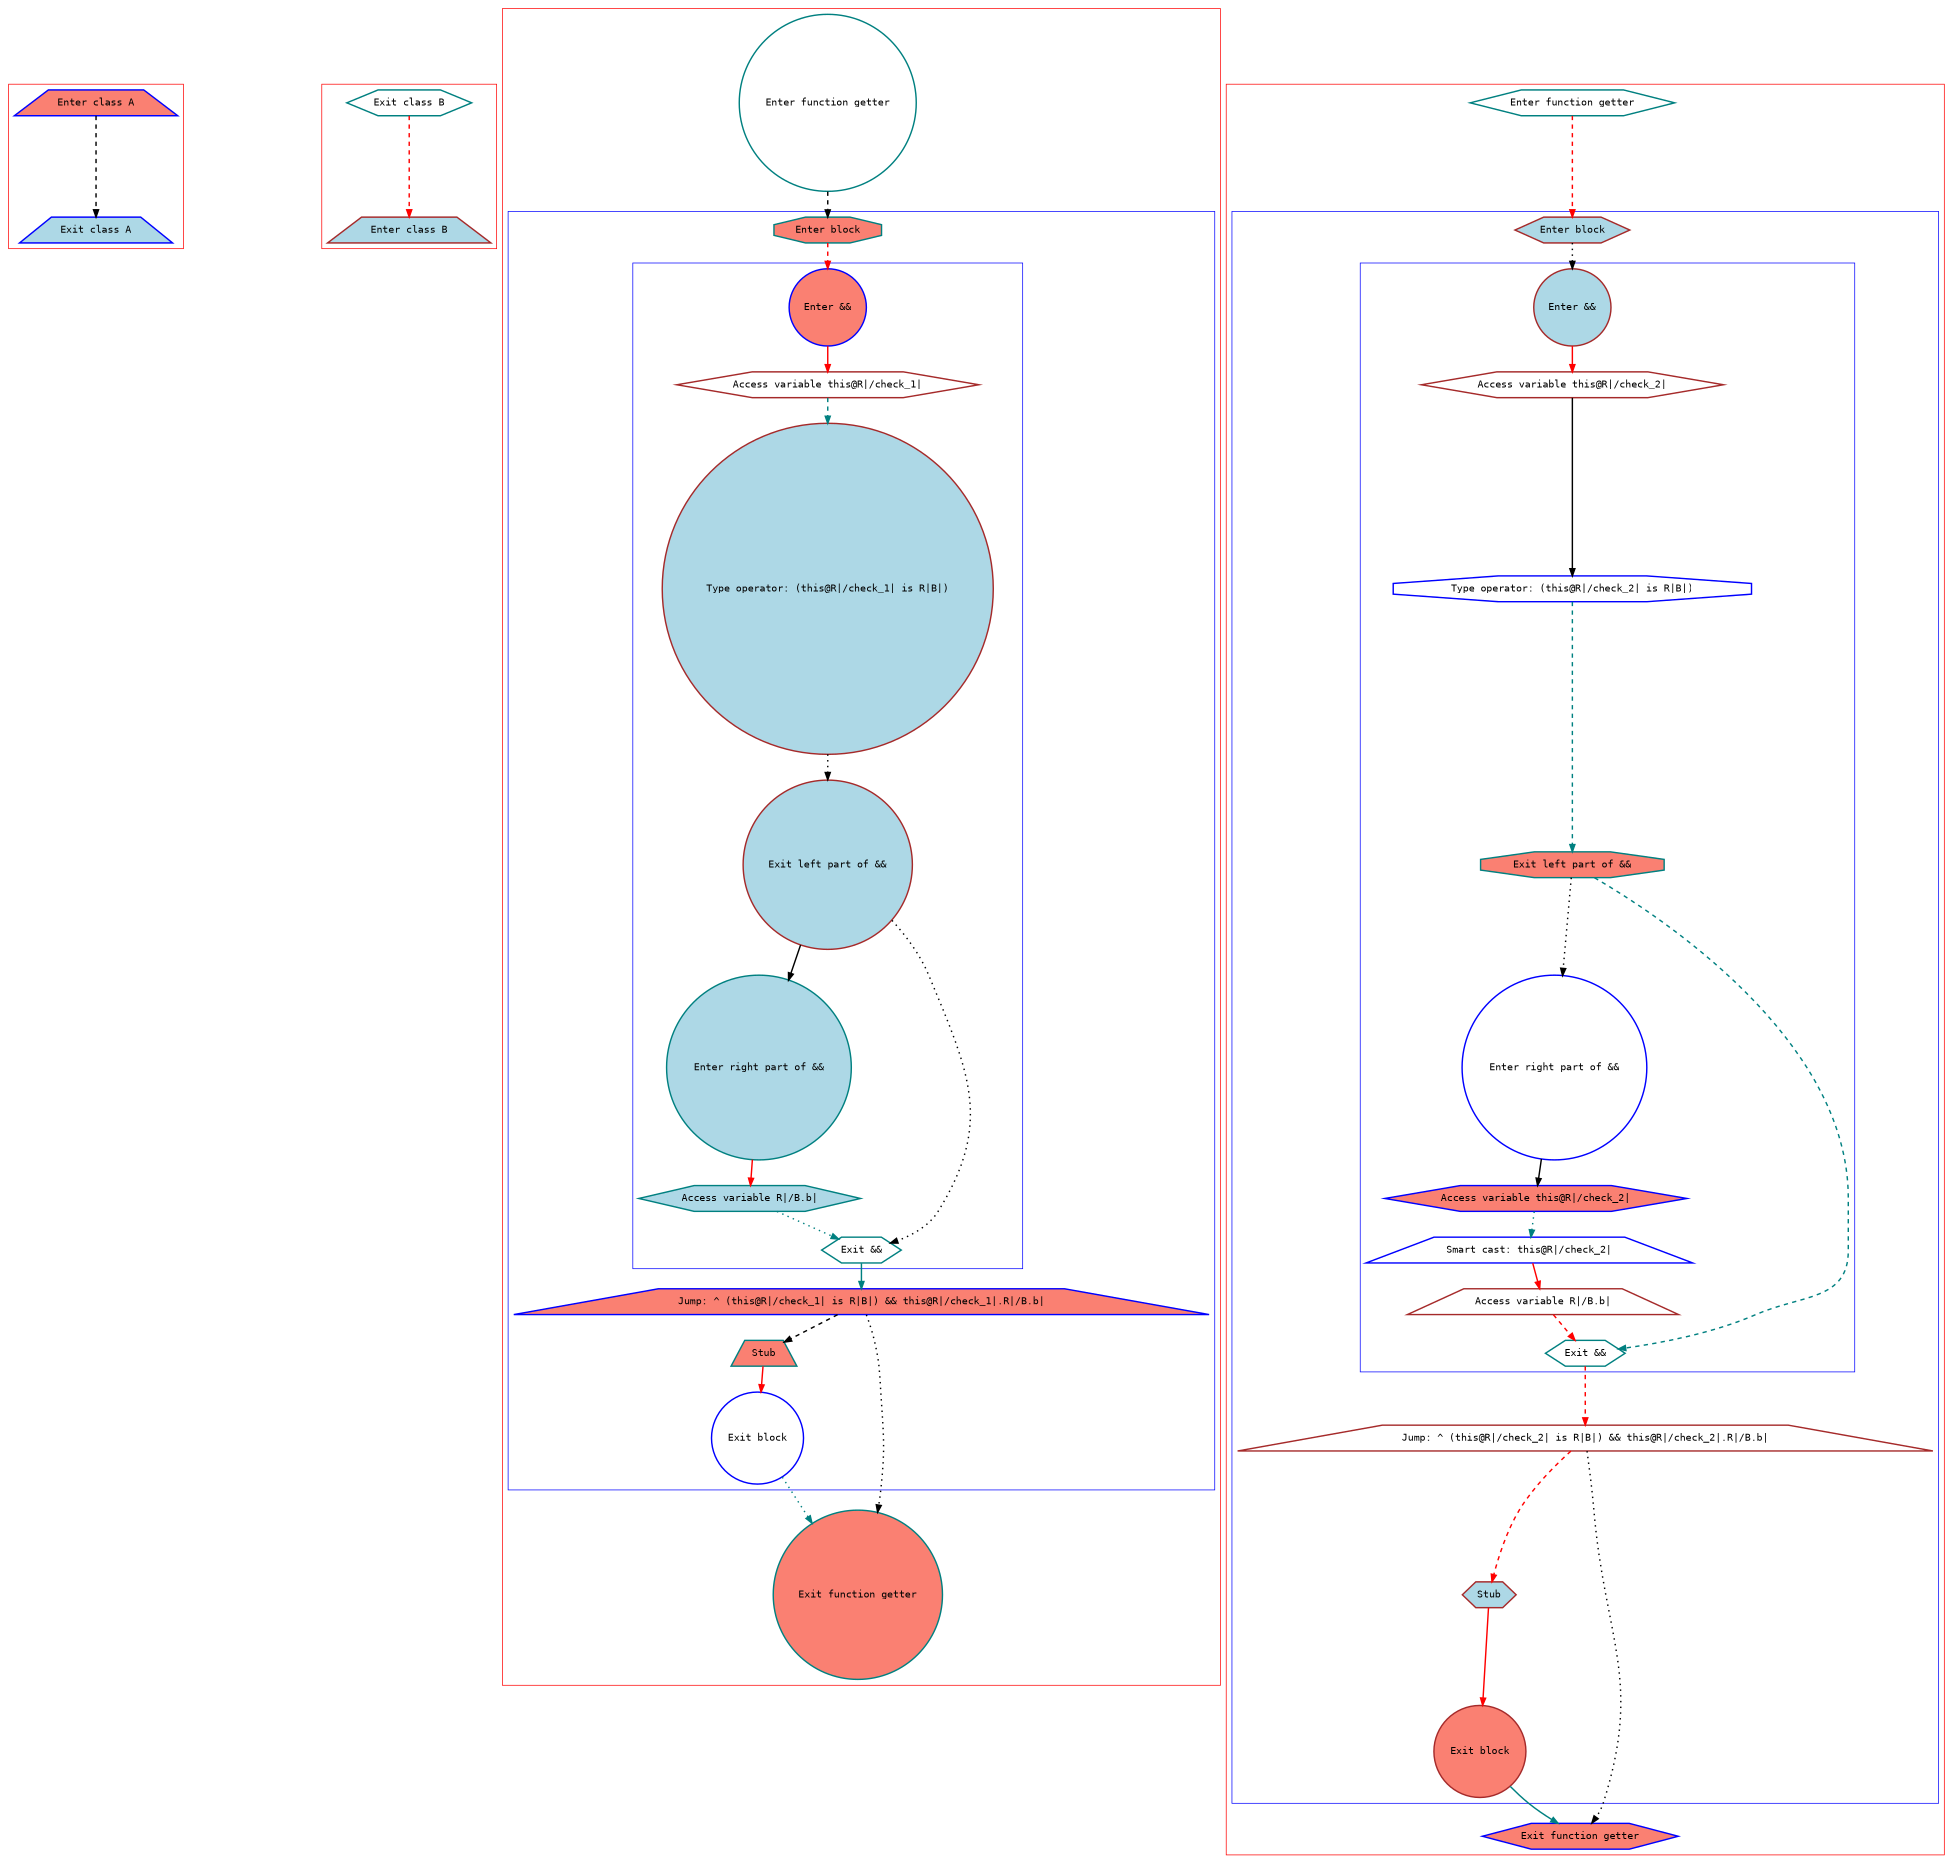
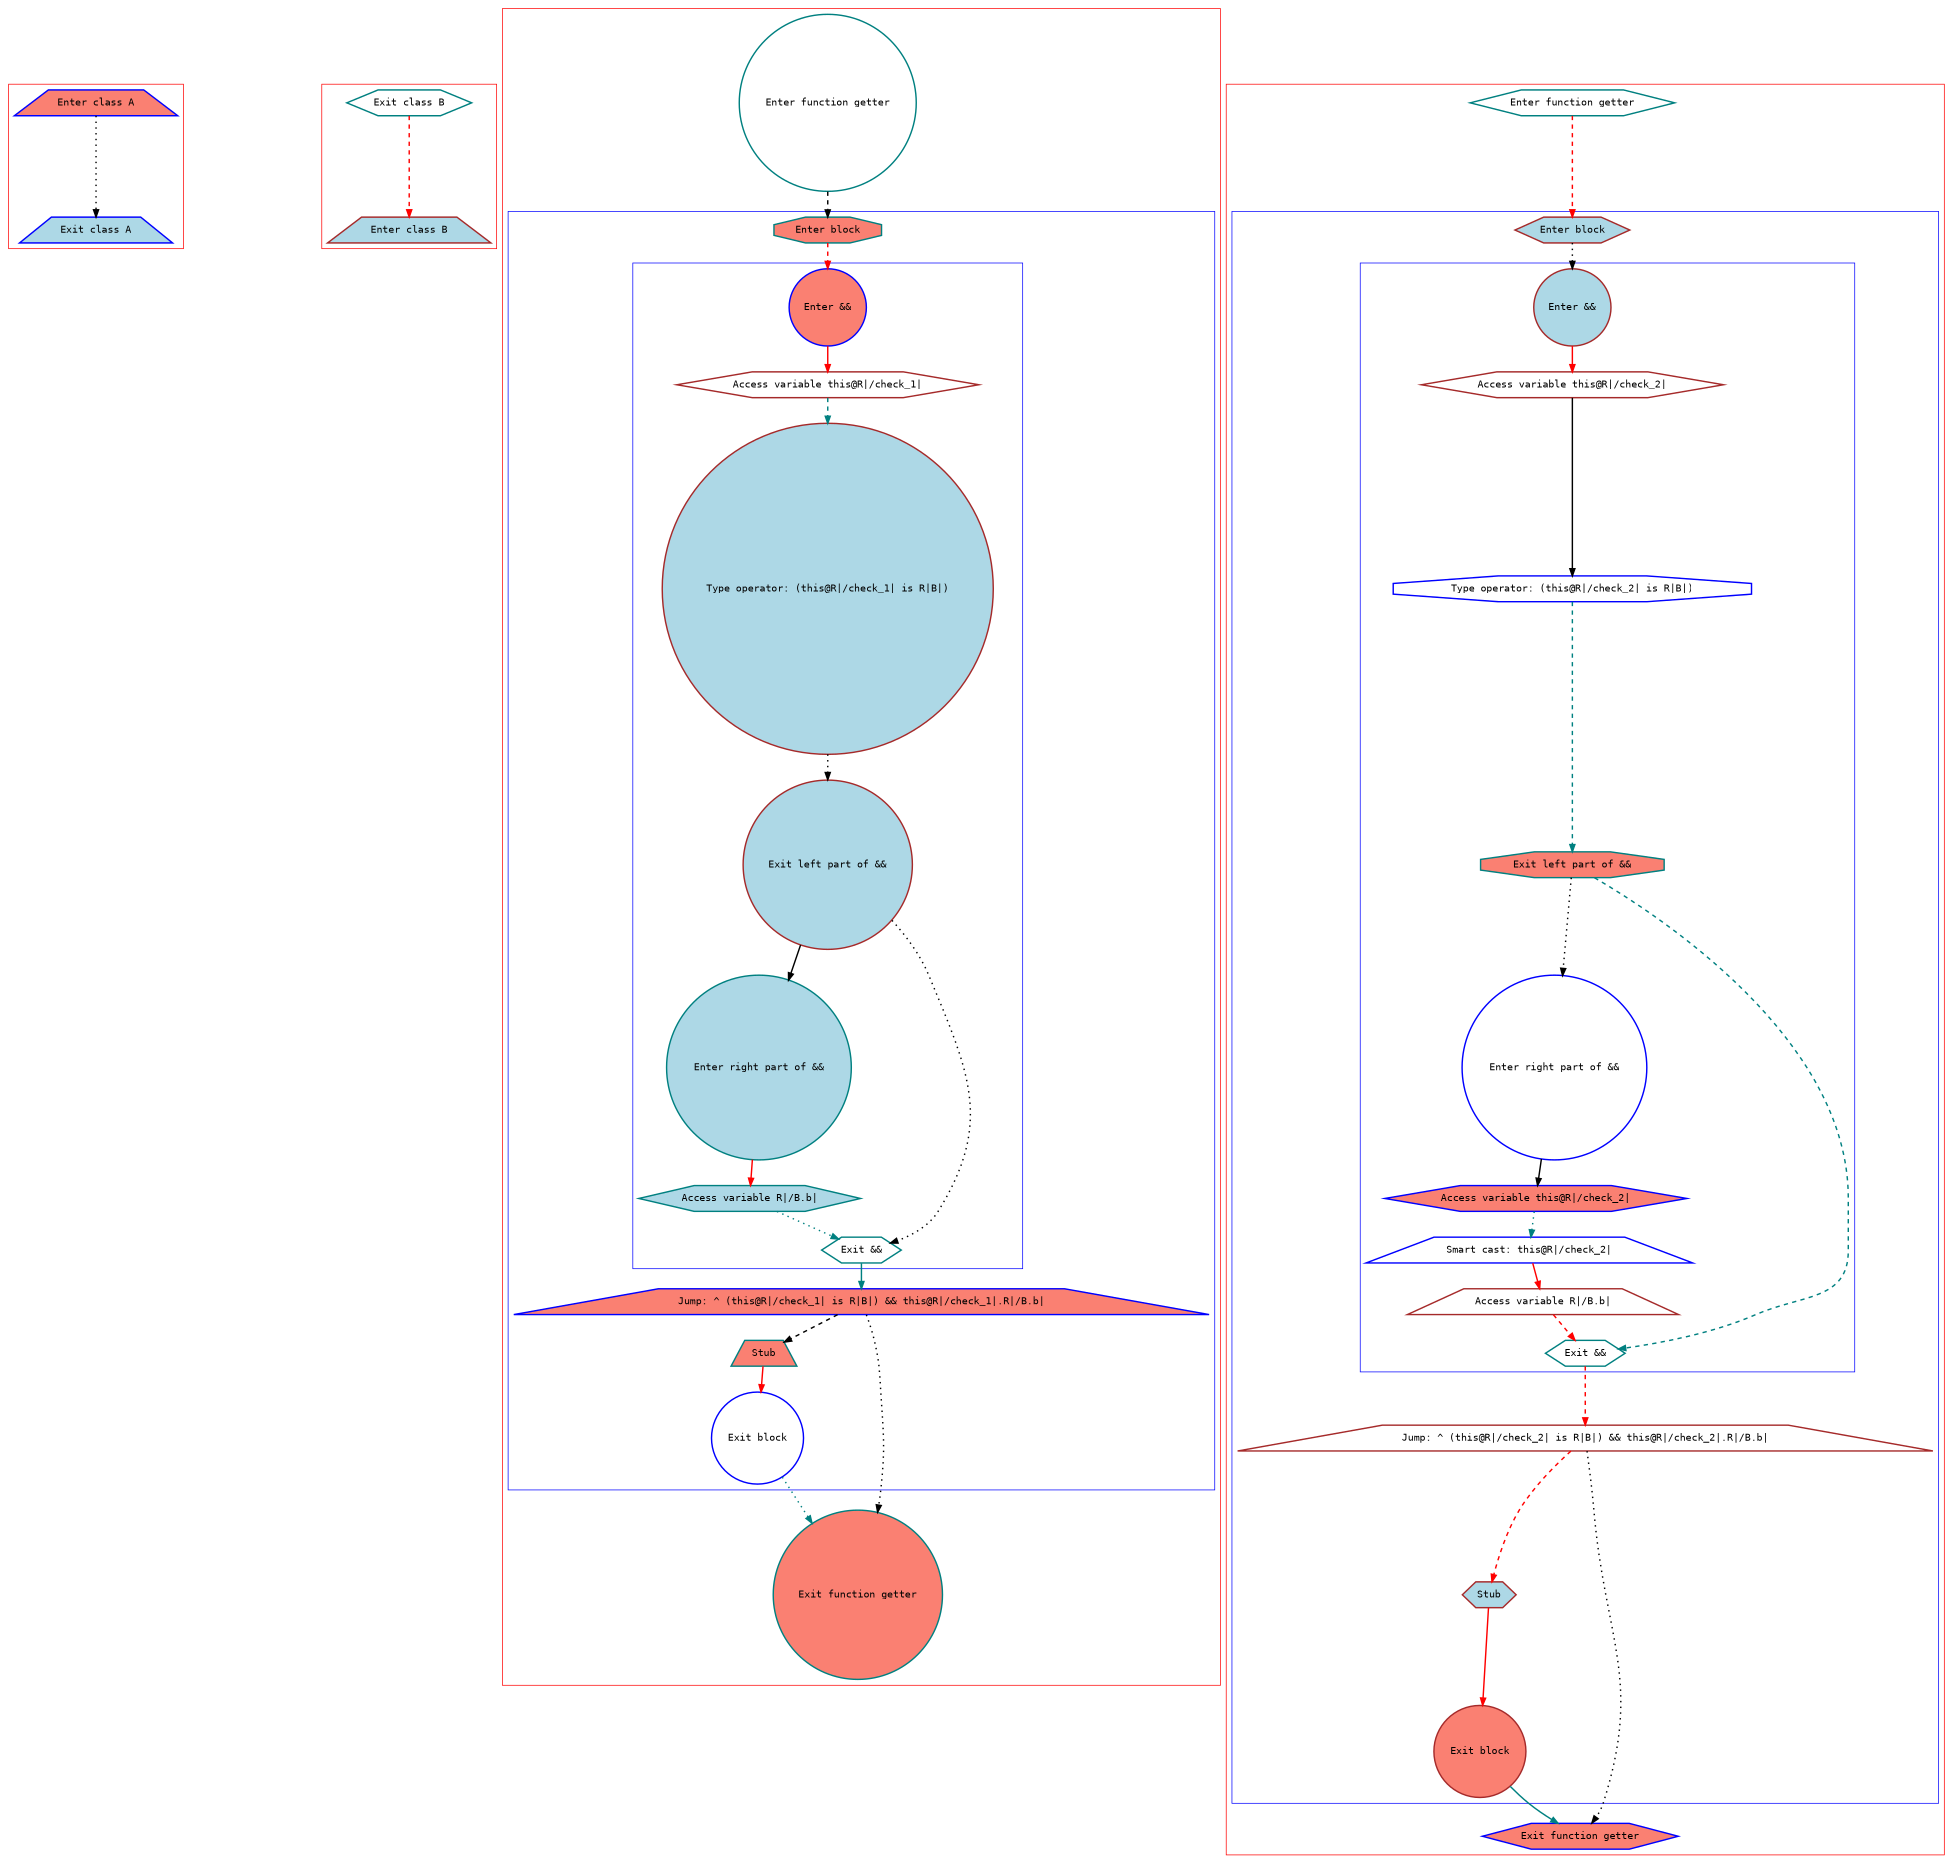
edge "Enter class A" -> "Exit class A": style dashed -> dotted
